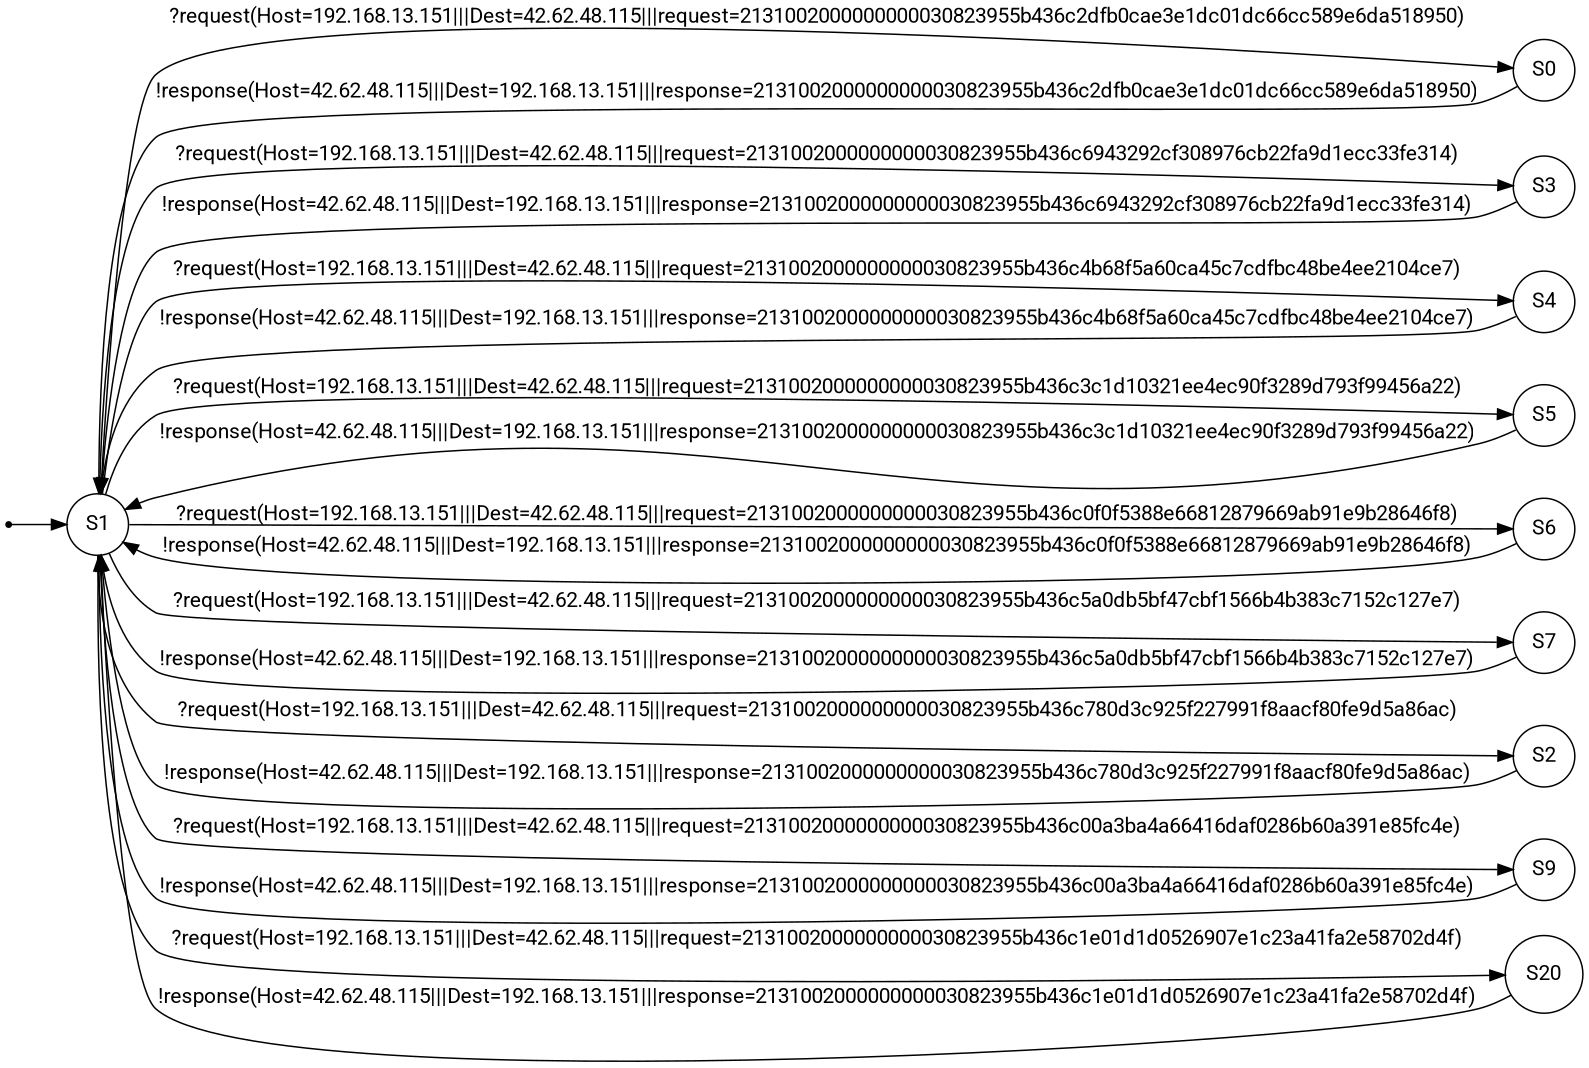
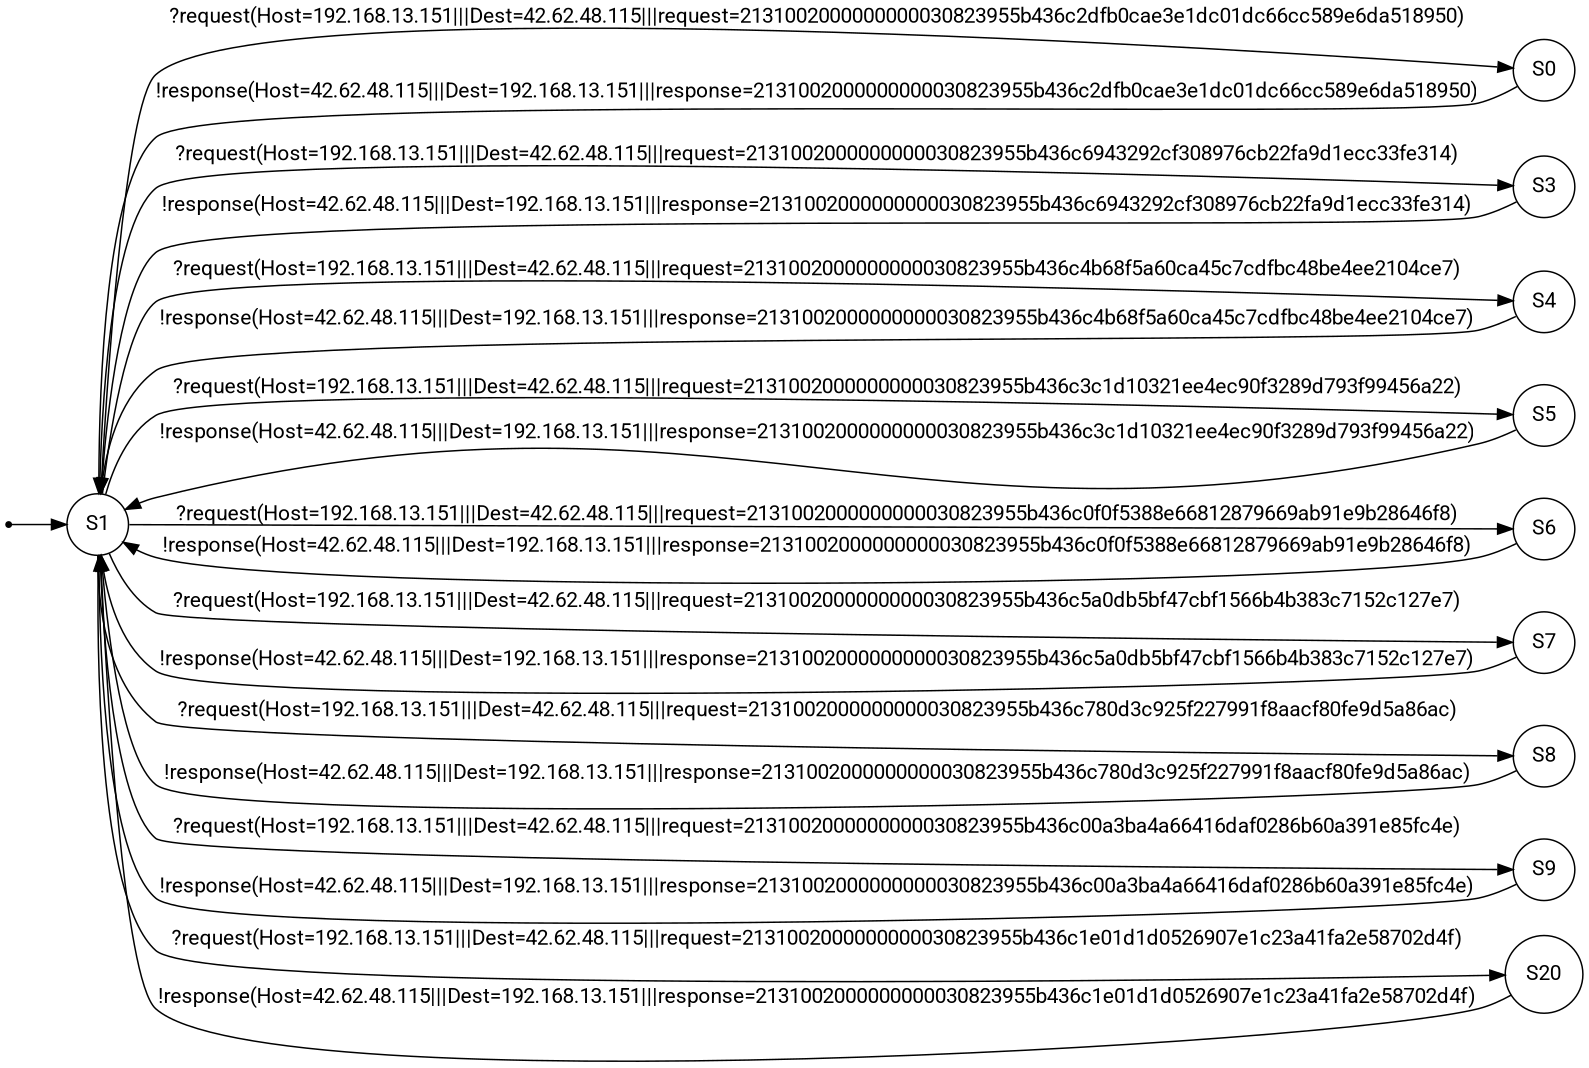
node "S2": label "S2" -> "S8"
